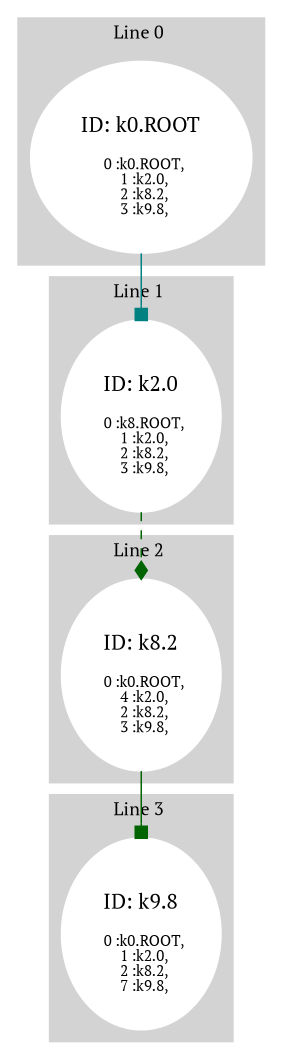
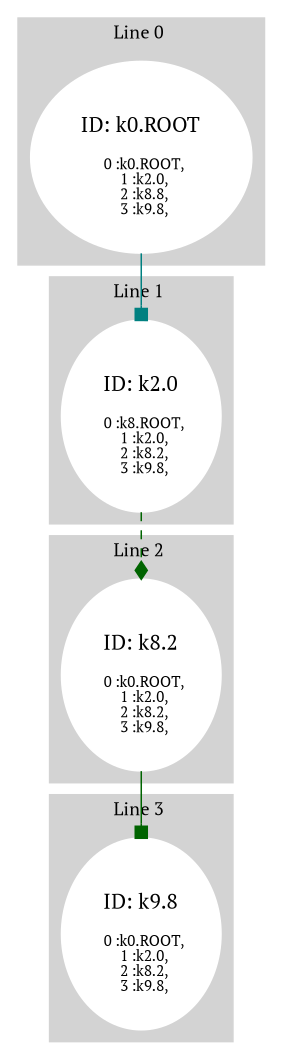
node "ID: k0.ROOT": text "2 :k8.2," -> "2 :k8.8,"
node "ID: k8.2": text "4 :k2.0," -> "1 :k2.0,"
node "ID: k9.8": text "7 :k9.8," -> "3 :k9.8,"
